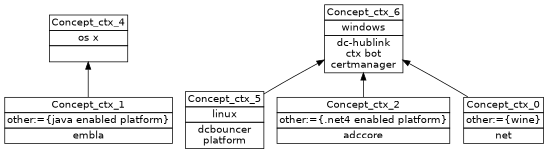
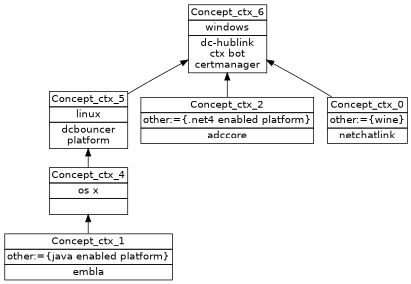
node "Concept_ctx_0": text "net" -> "netchatlink"
edge "Concept_ctx_4" -> "Concept_ctx_5": added
